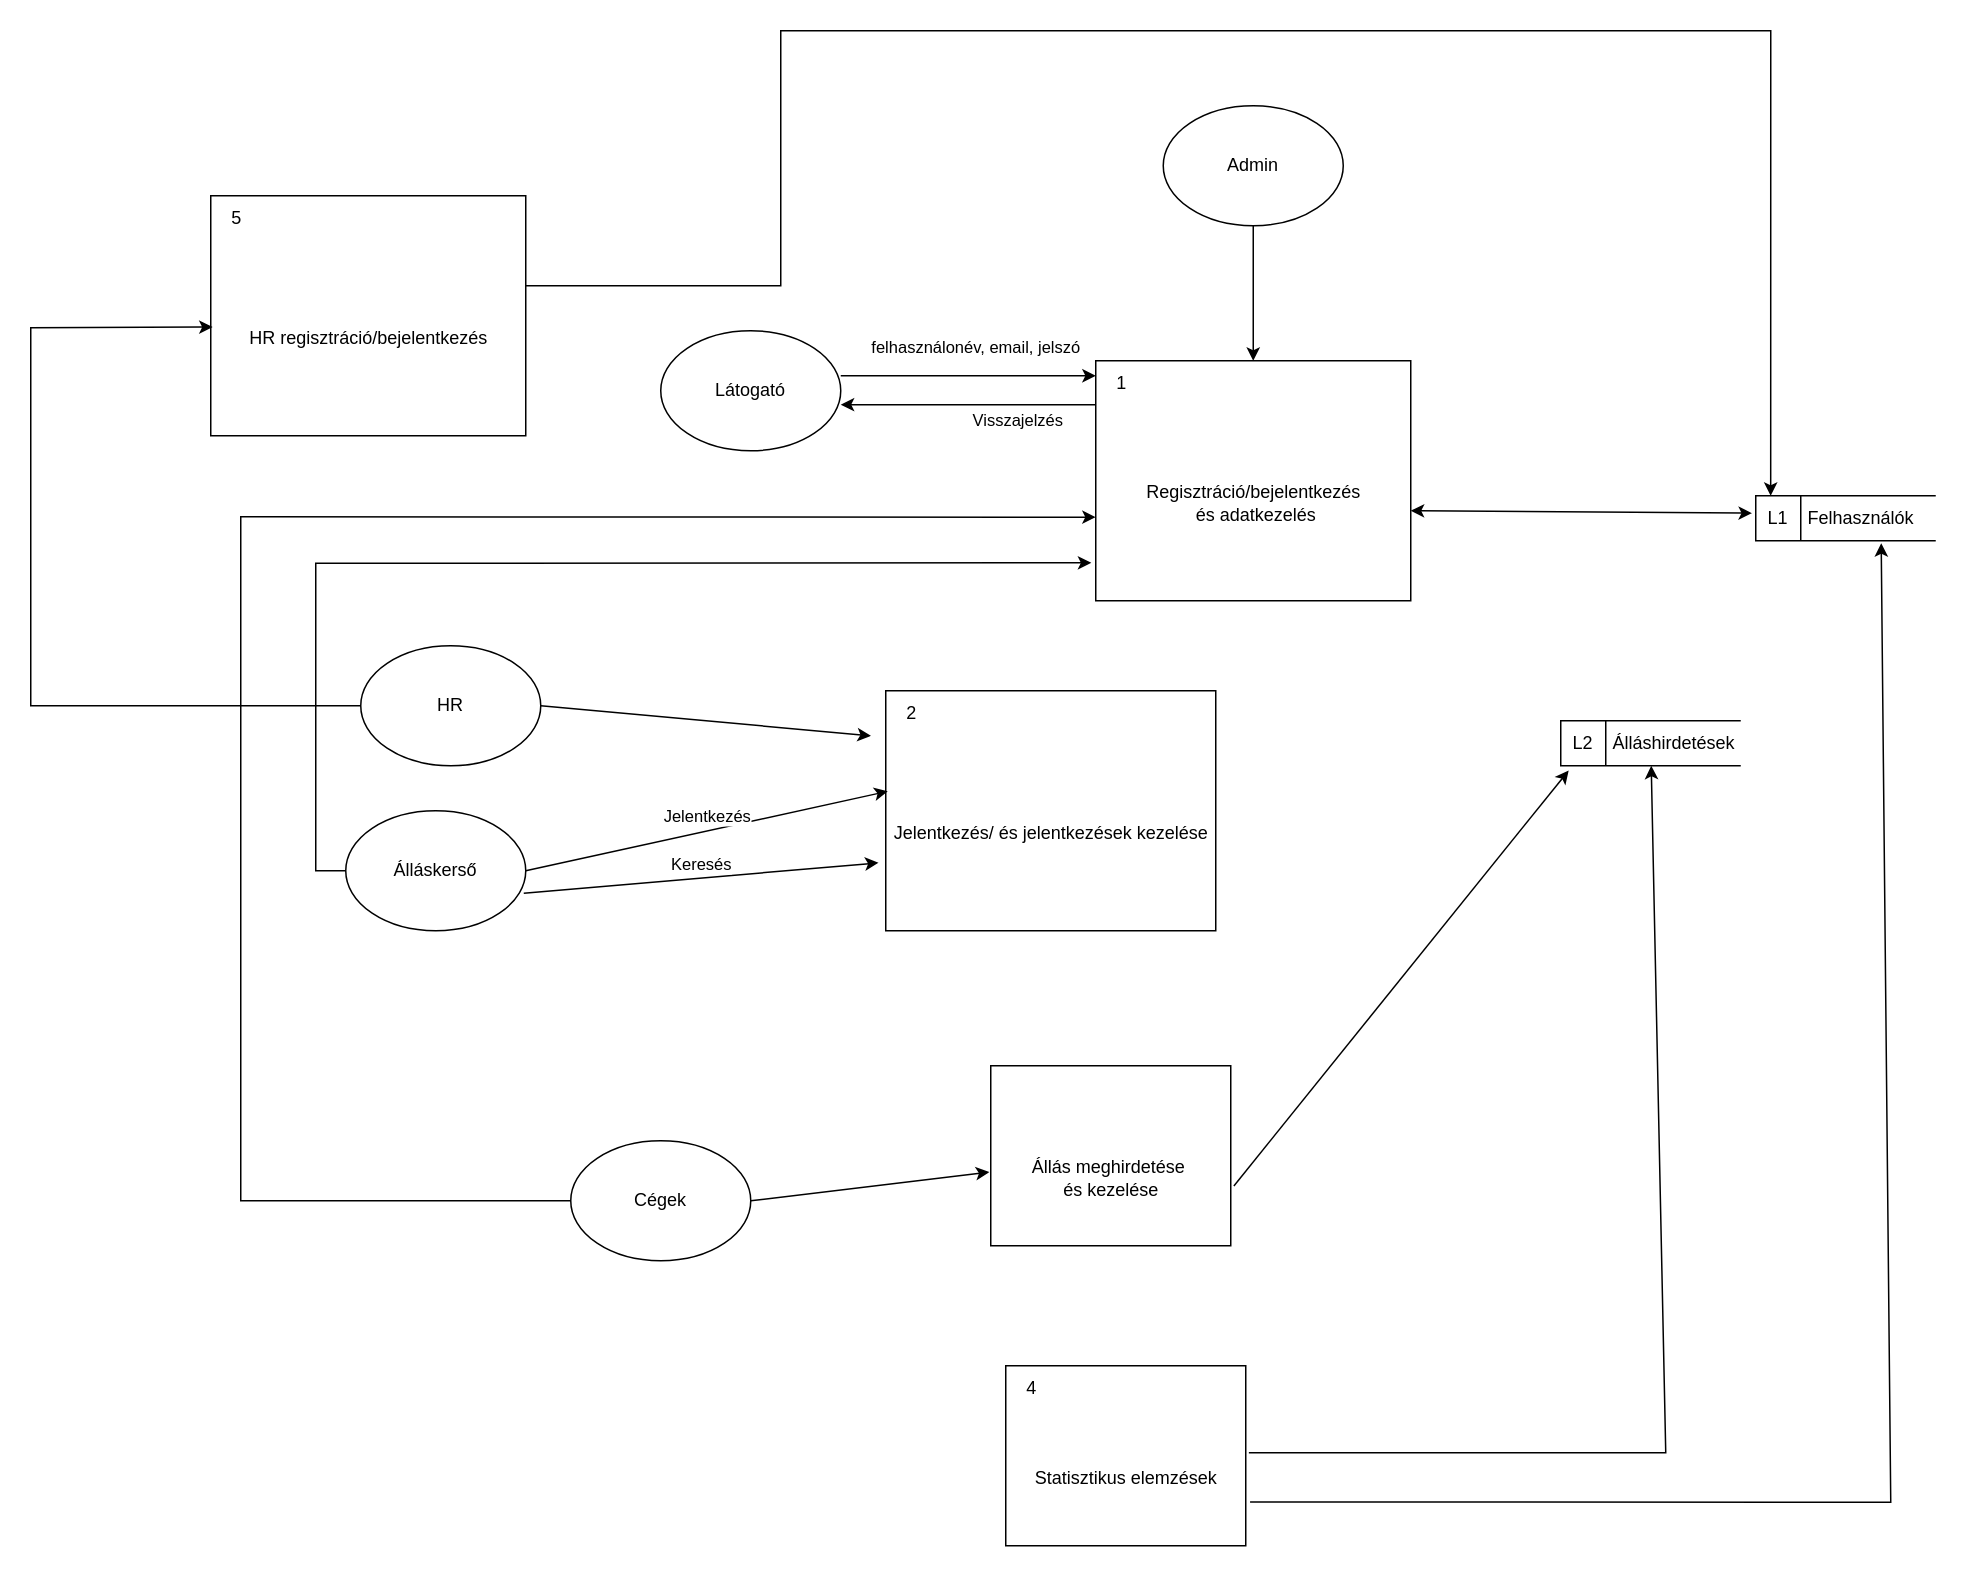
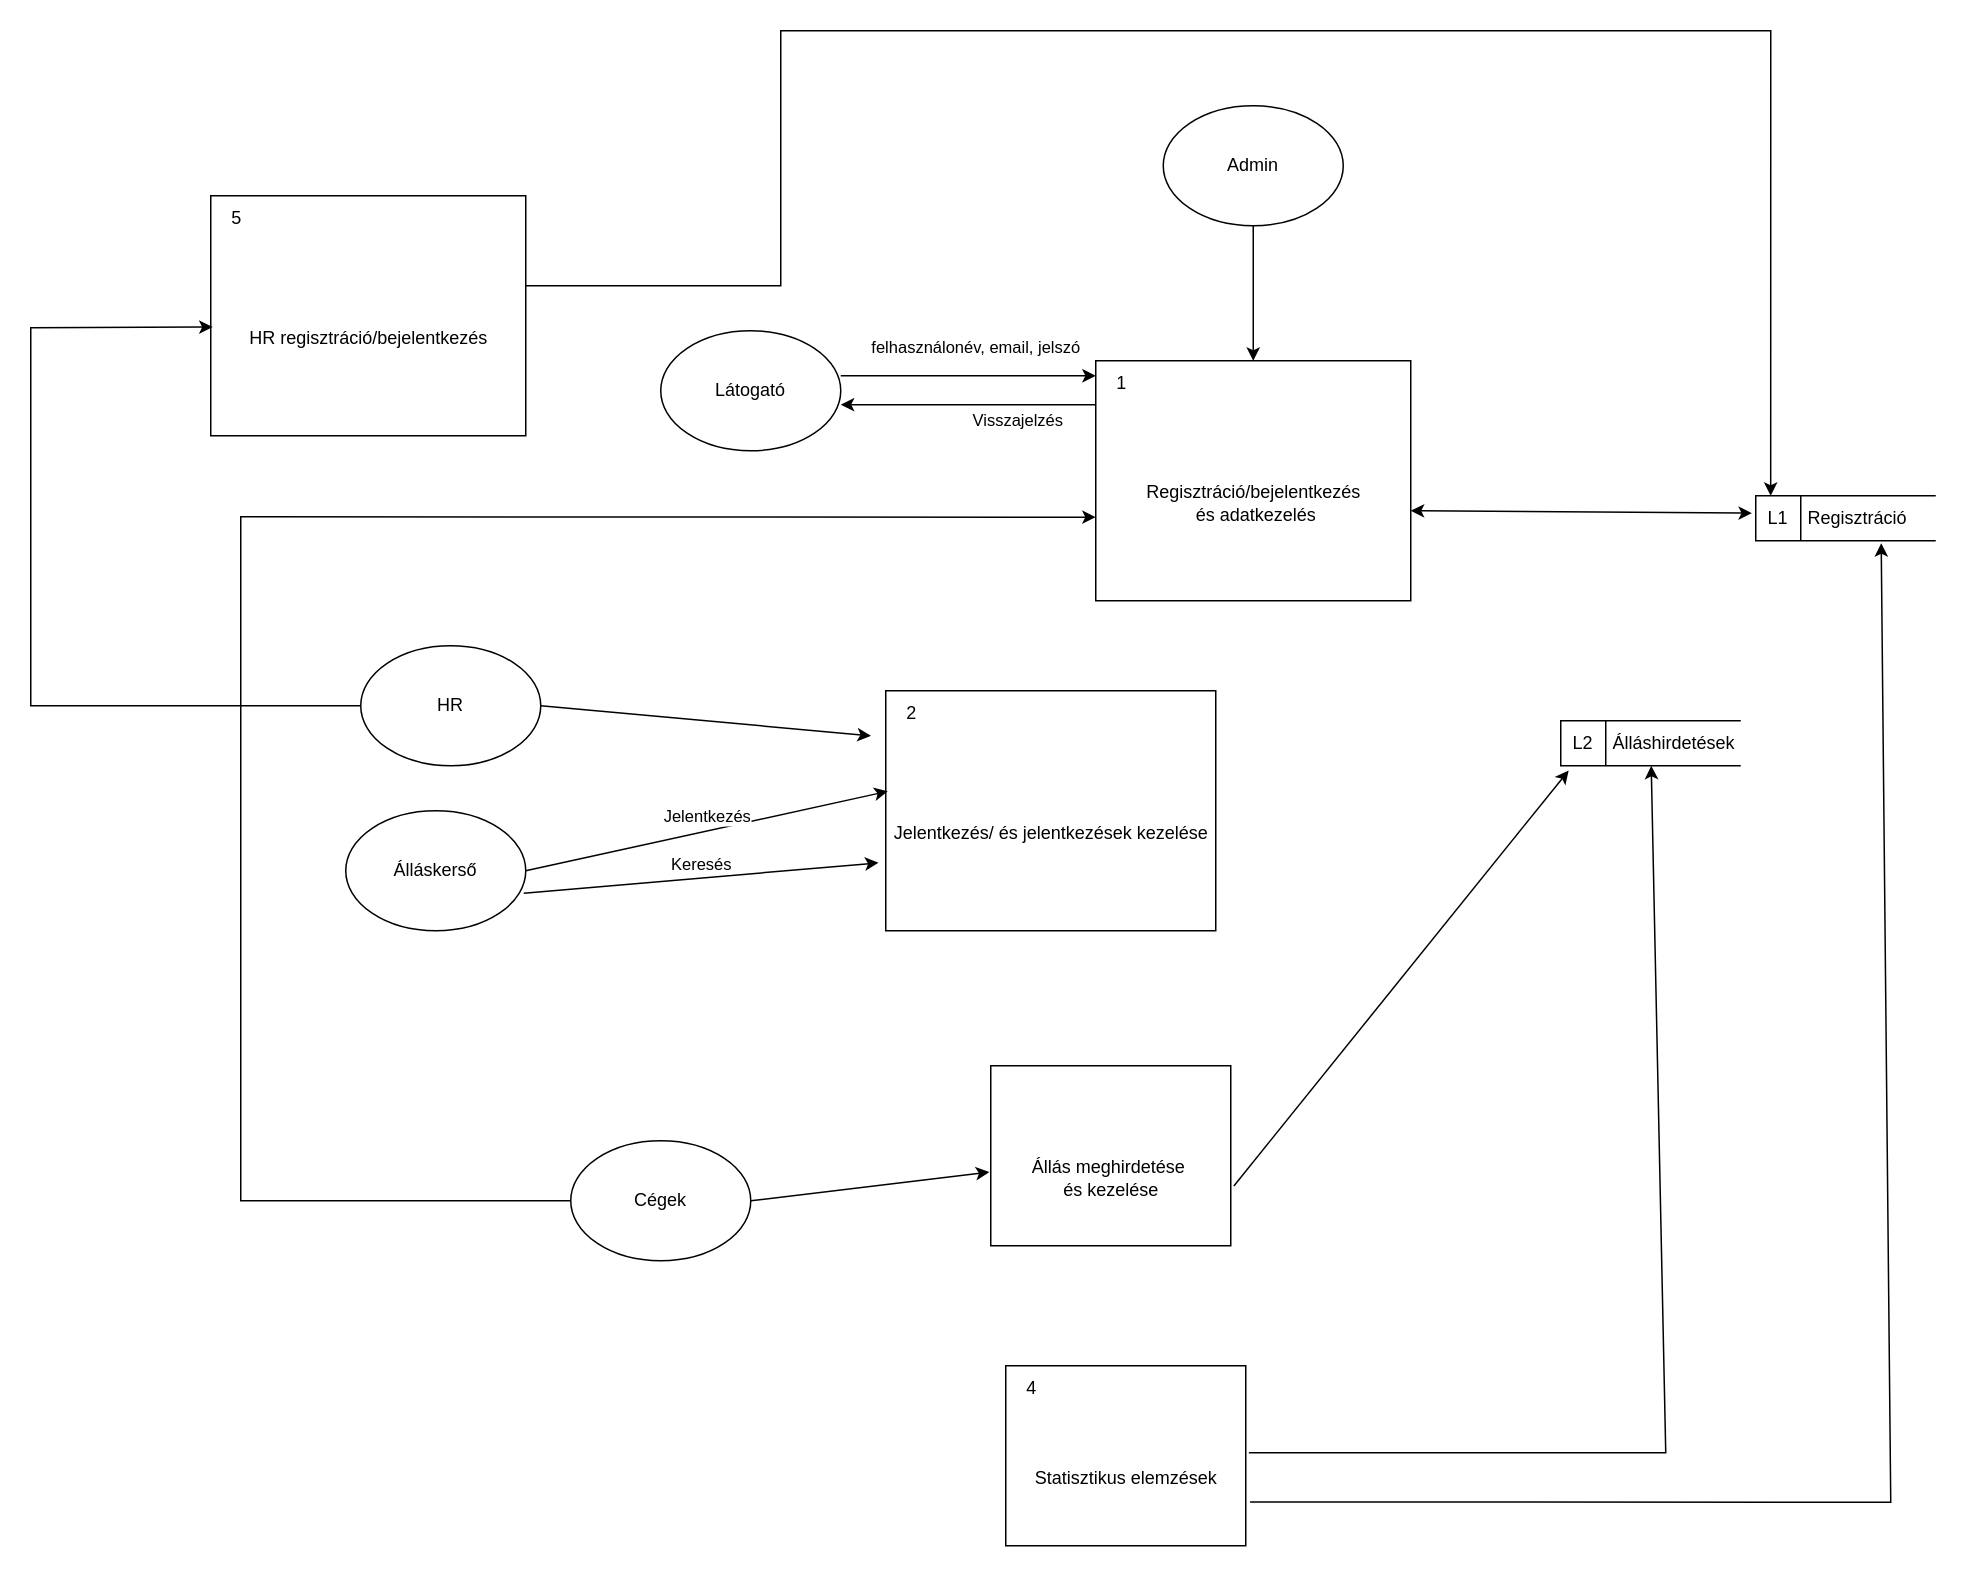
node "Felhasználók": label "Felhasználók" -> "Regisztráció"
edge "Álláskerső" -> "Regisztráció/bejelentkezés és adatkezelés": removed
